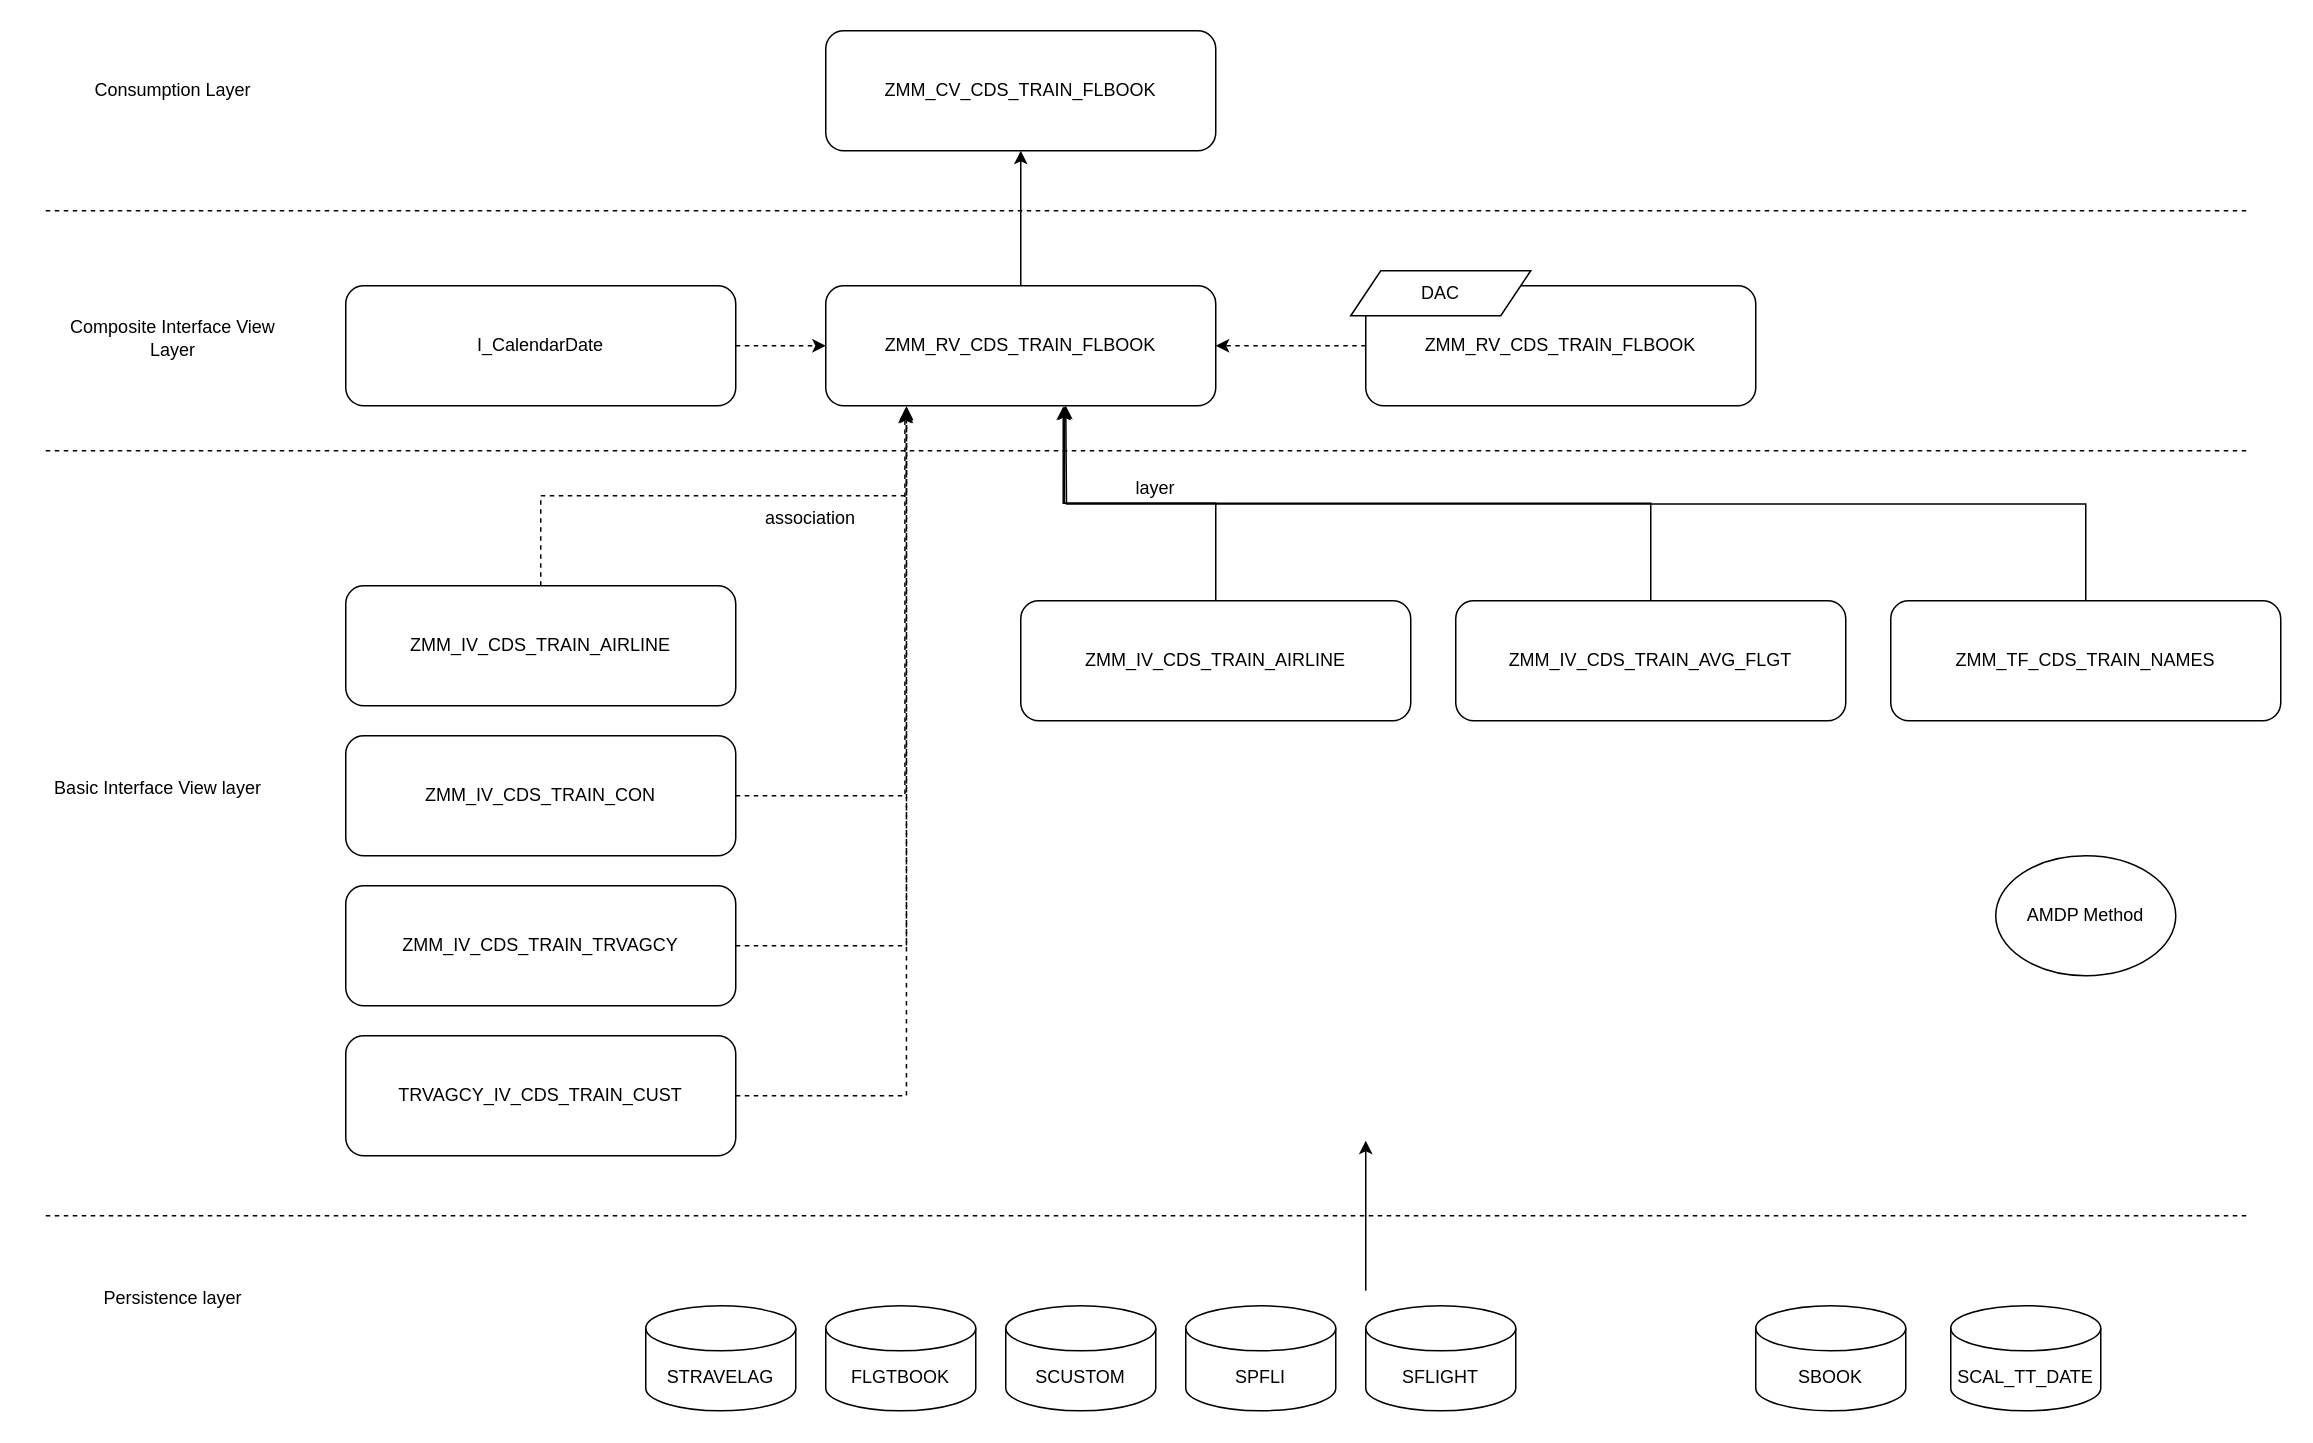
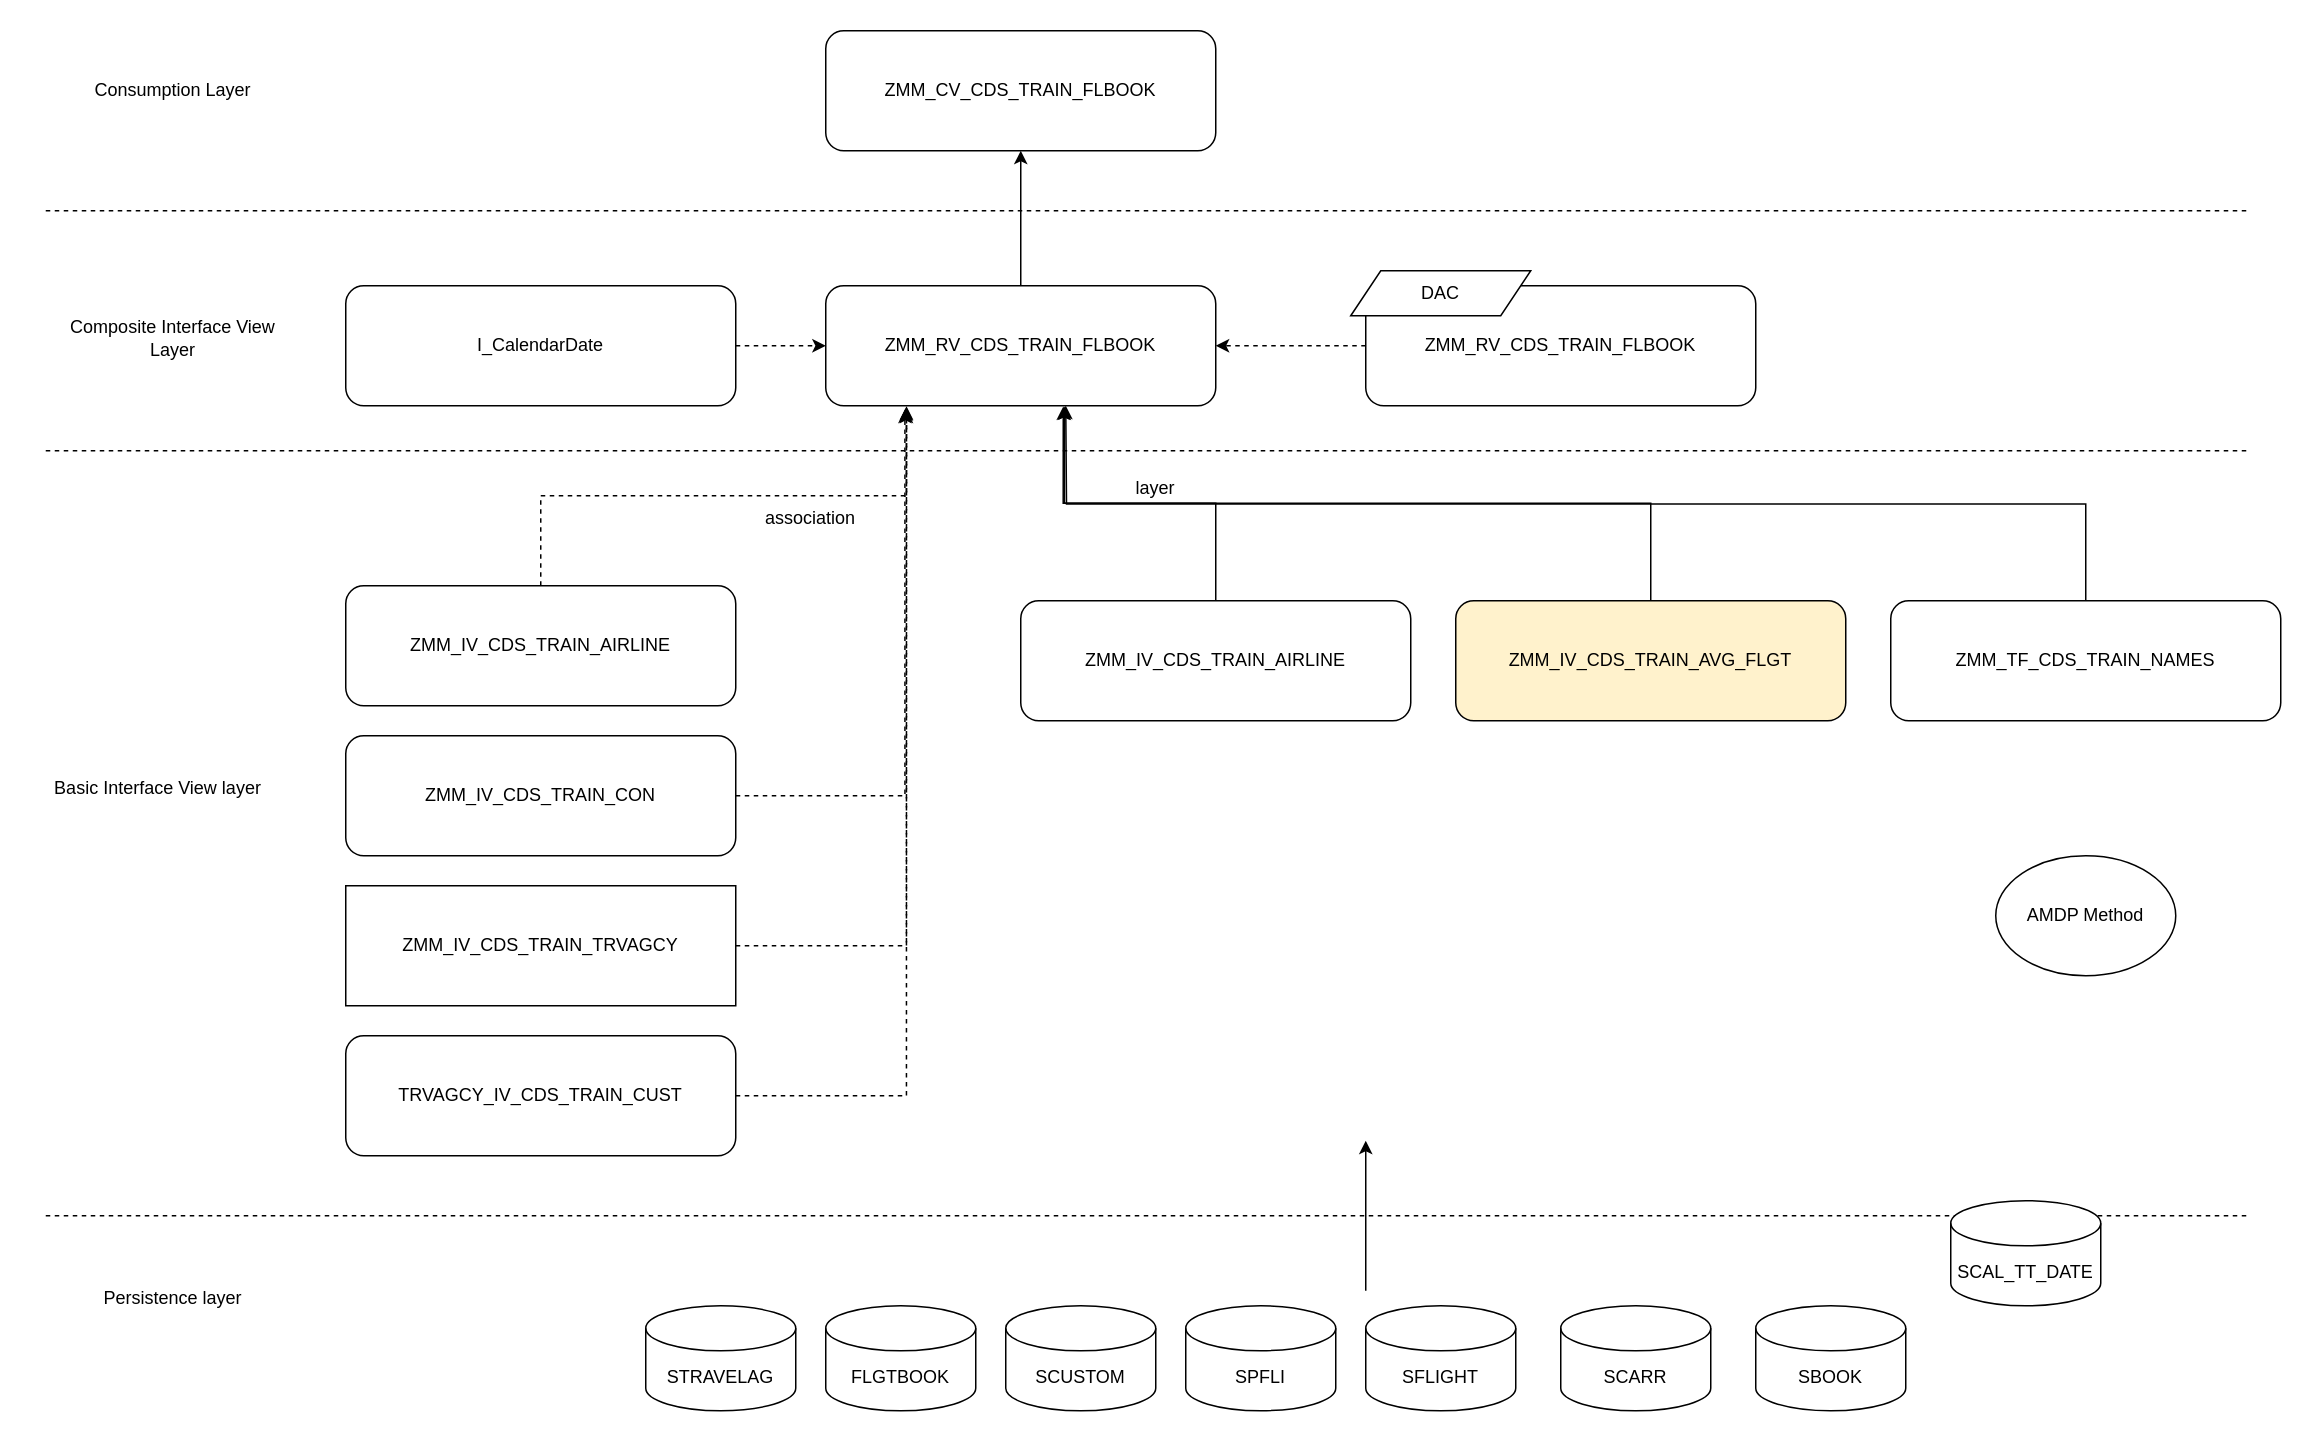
node "ZMM_IV_CDS_TRAIN_AVG_FLGT": fillcolor #ffffff -> #fff2cc
node "ZMM_IV_CDS_TRAIN_TRVAGCY": shape rounded rectangle -> rectangle
node "SCARR": added
node "SCAL_TT_DATE": moved (2026, 1358) -> (2026, 1253)
